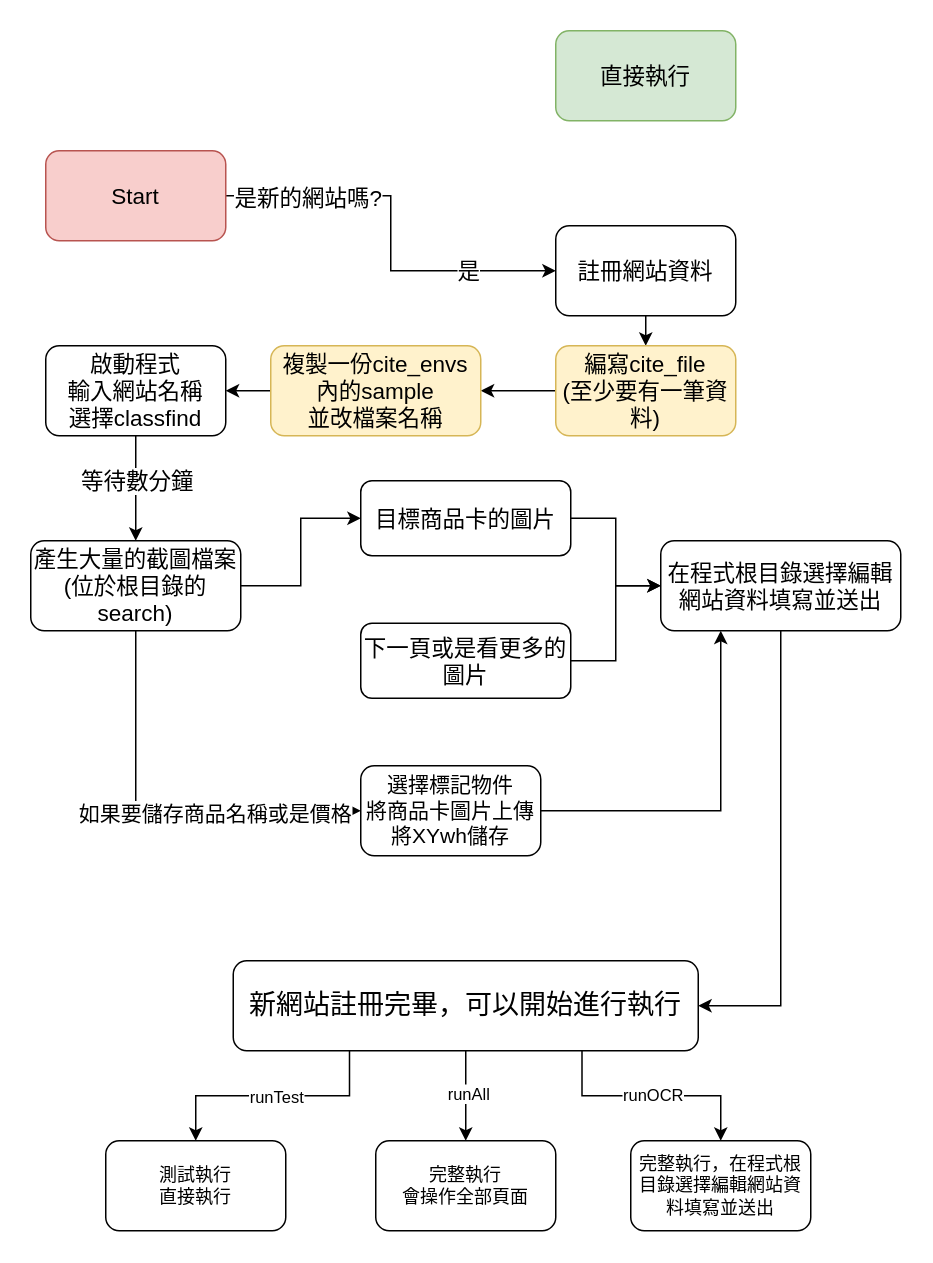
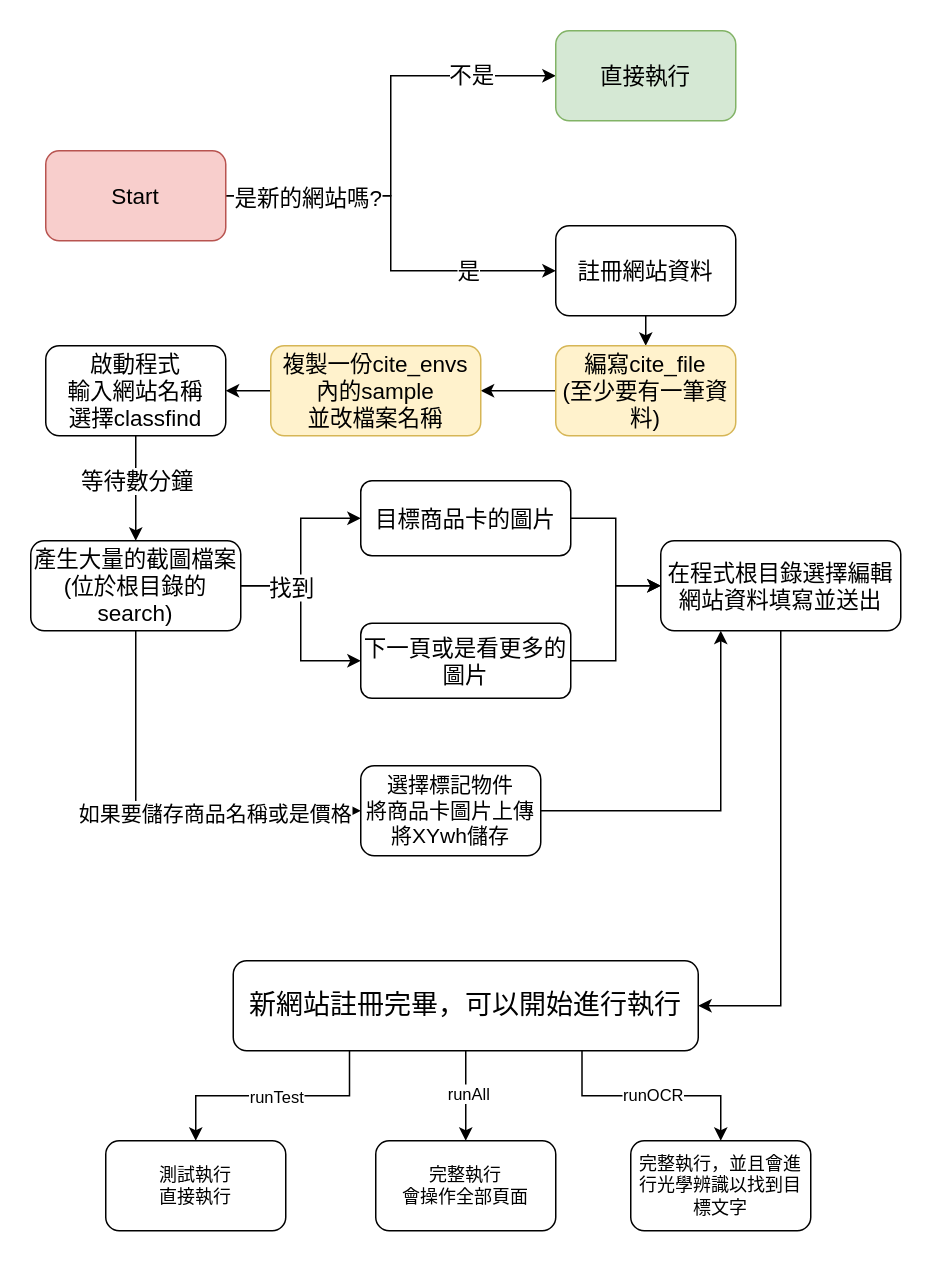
edge "Start" -> "直接執行": added, label "不是"
edge "產生大量的截圖檔案(位於根目錄的search)" -> "下一頁或是看更多的圖片": added, label "找到"
node "完整執行，在程式根目錄選擇編輯網站資料填寫並送出": label "完整執行，在程式根目錄選擇編輯網站資料填寫並送出" -> "完整執行，並且會進行光學辨識以找到目標文字"
